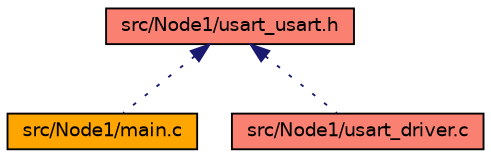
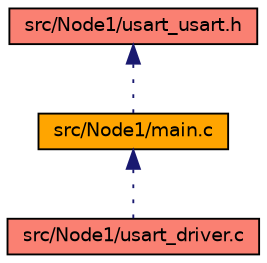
edge "src/Node1/usart_driver.c" -> "src/Node1/usart_usart.h": now "src/Node1/usart_driver.c" -> "src/Node1/main.c"
